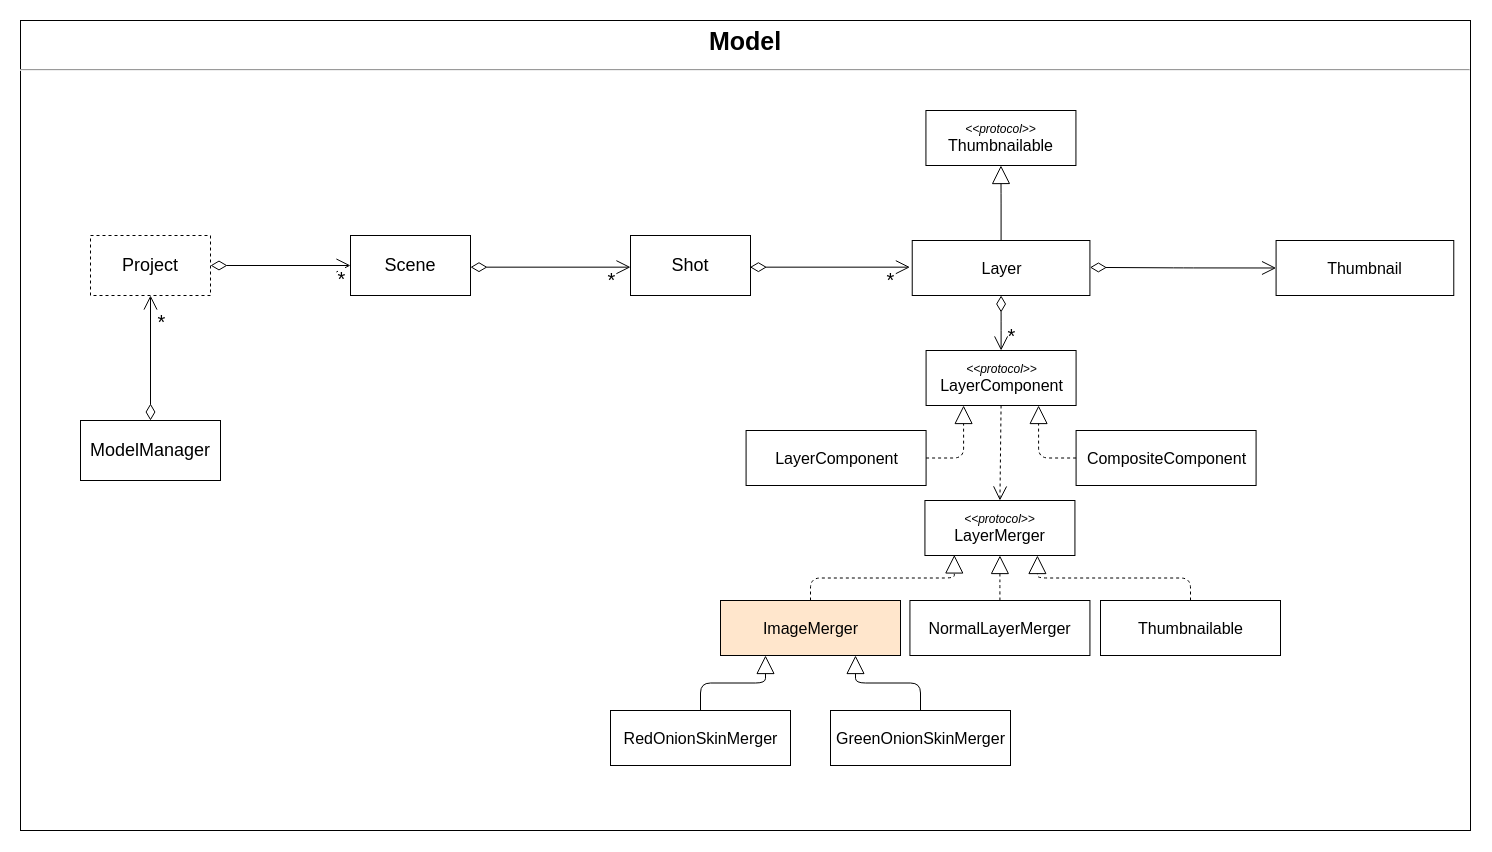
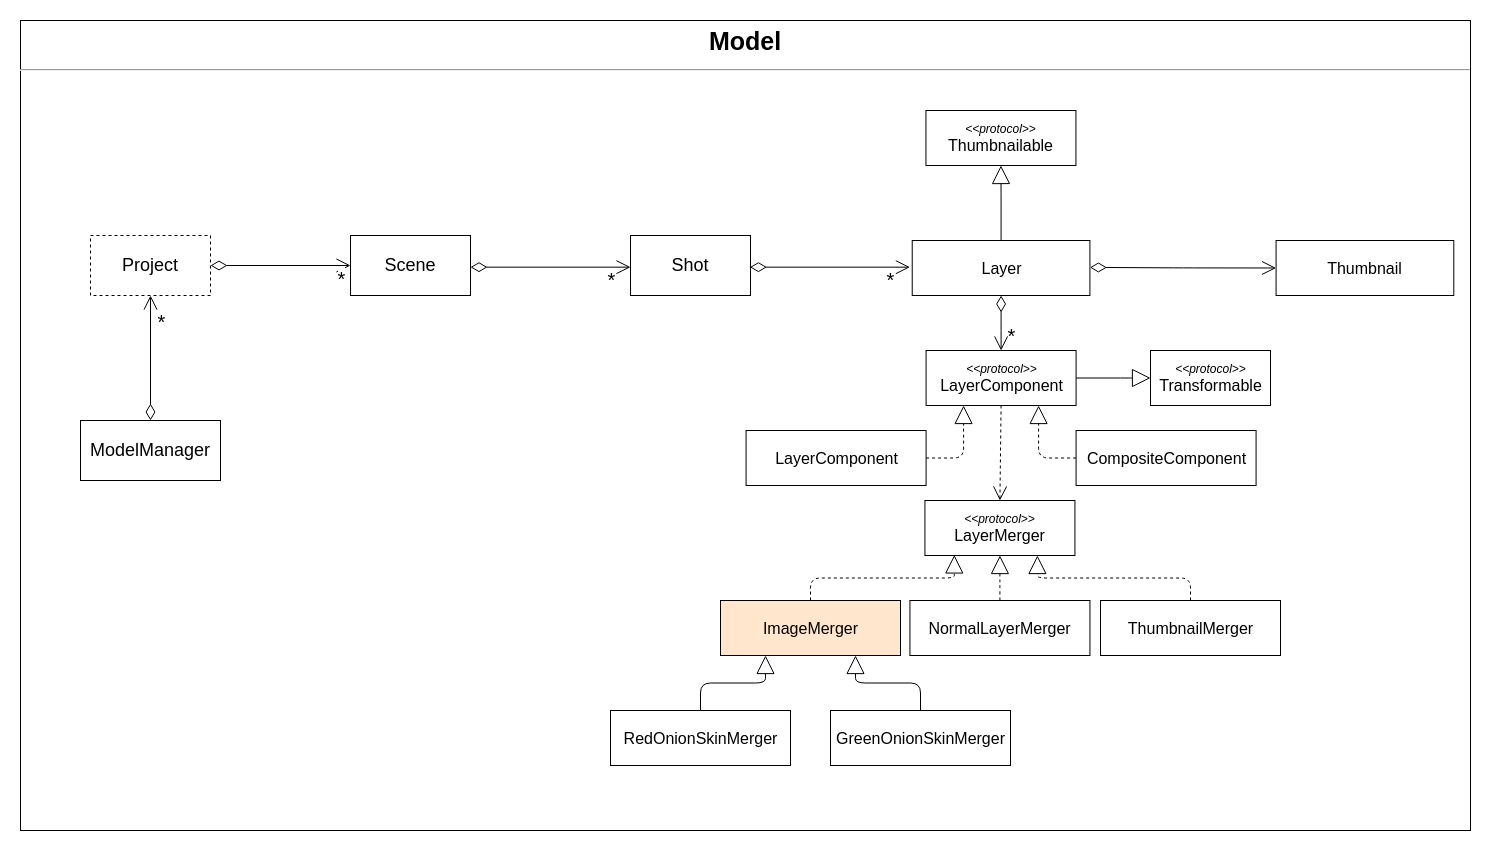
edge "<<protocol>> LayerComponent" -> "<<protocol>> Transformable": added
node "<<protocol>> Transformable": added
node "Thumbnailable": label "Thumbnailable" -> "ThumbnailMerger"
